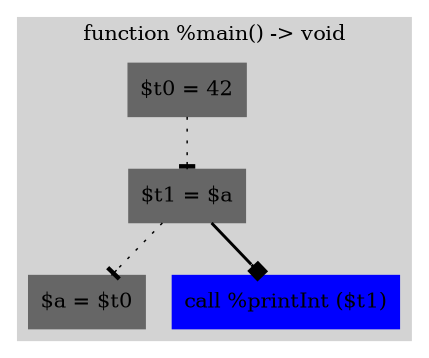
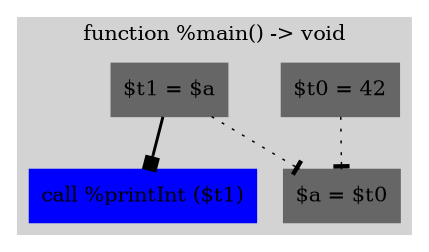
edge "$t0 = 42" -> "$t1 = $a": now "$t0 = 42" -> "$a = $t0"
